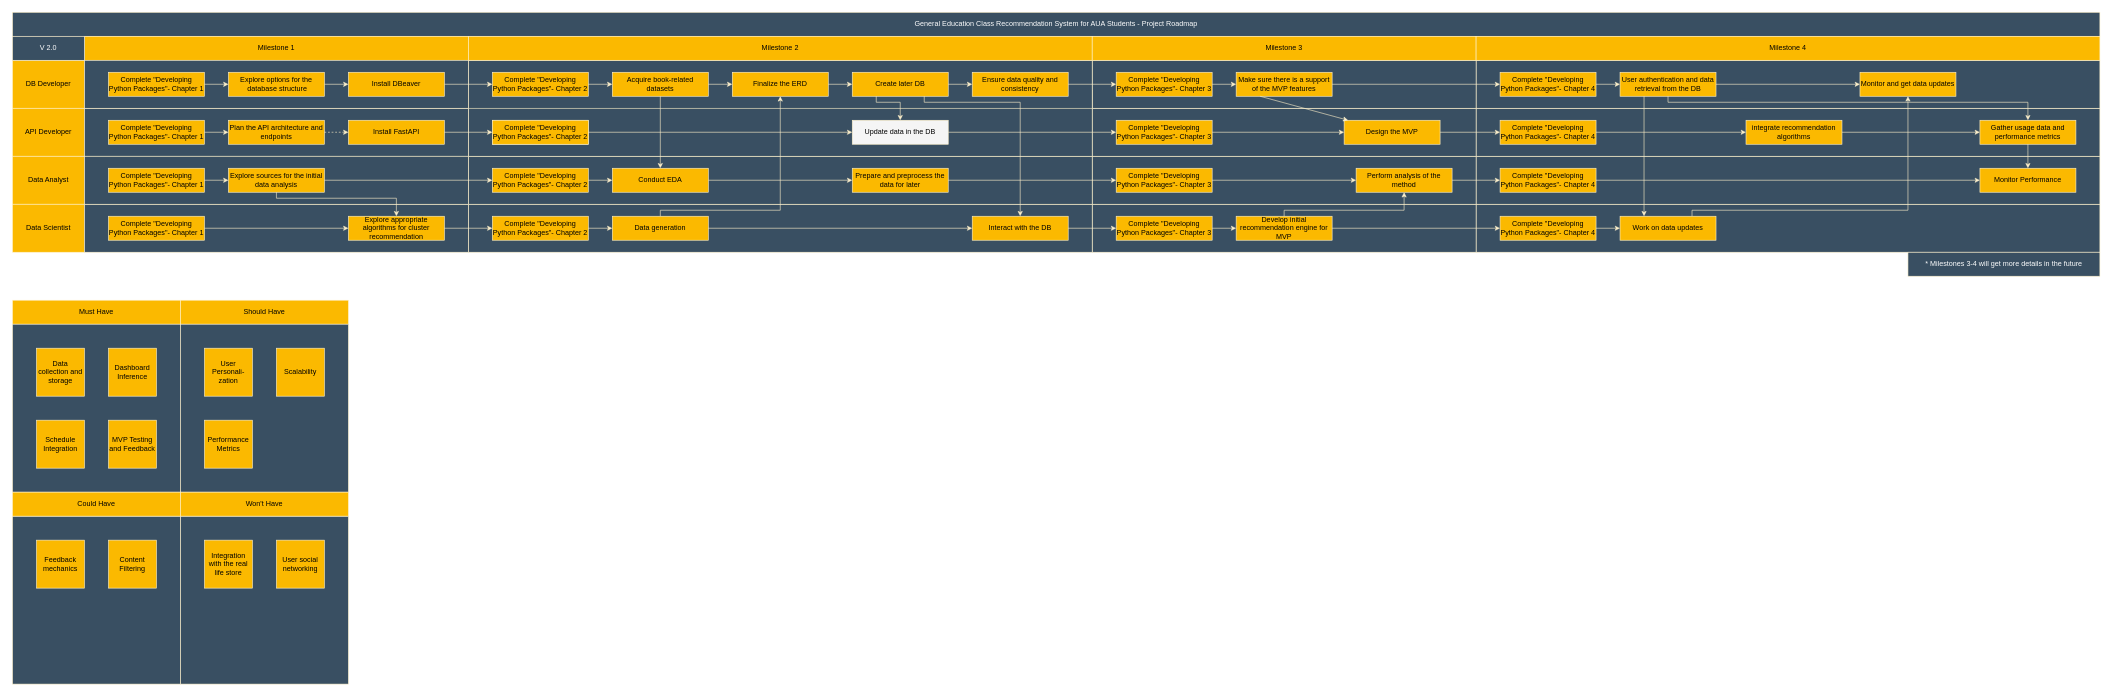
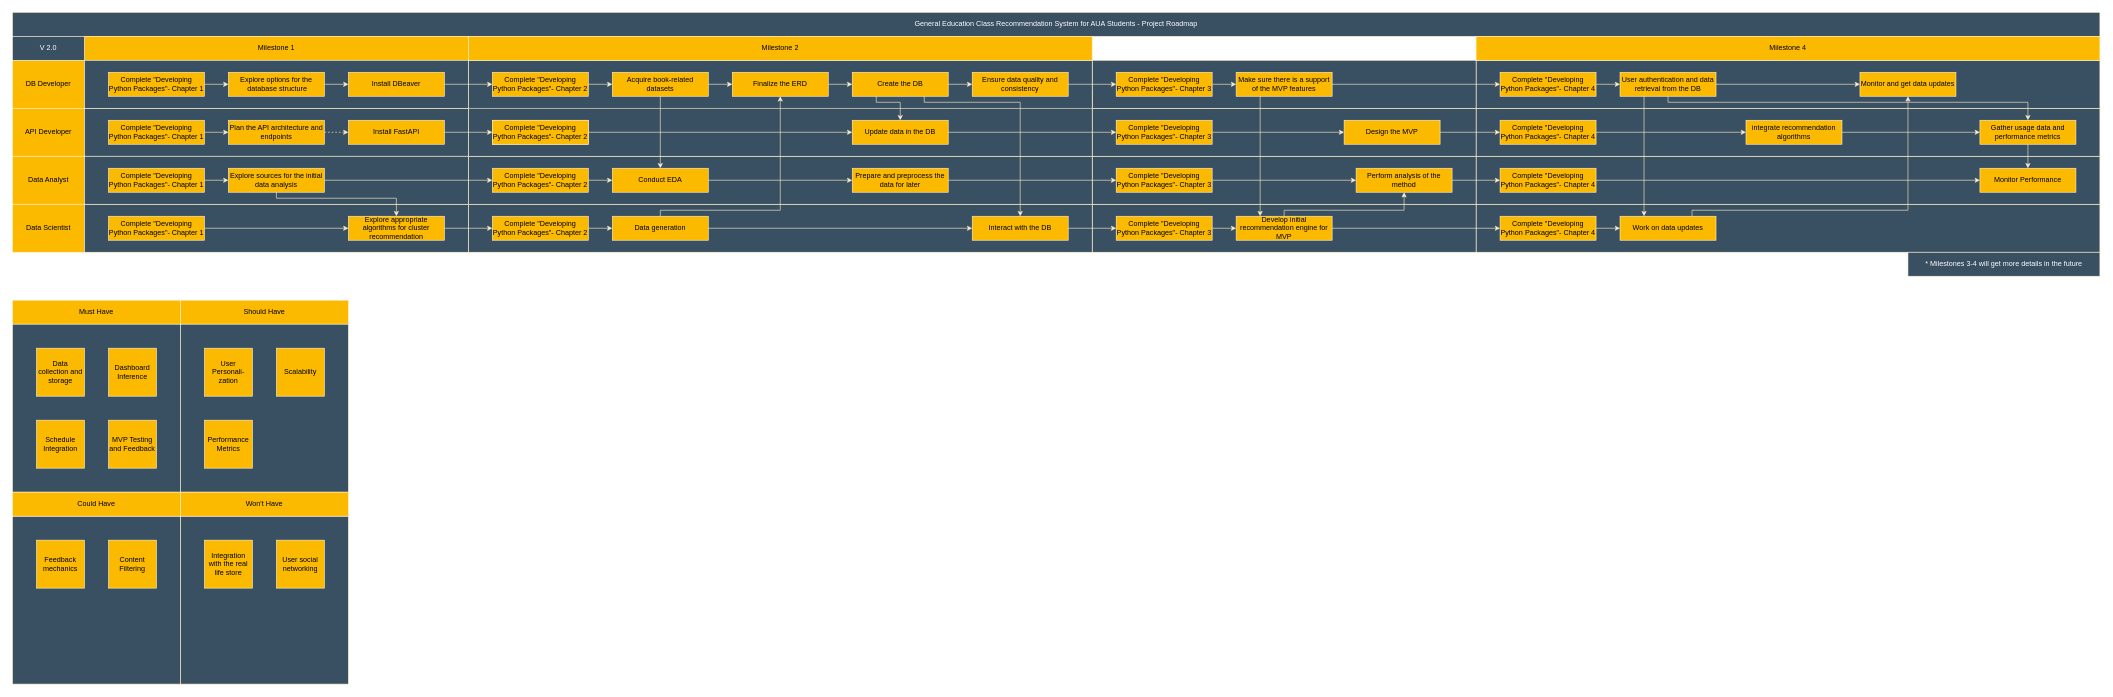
node "Milestone 3": removed
node "Create later DB": label "Create later DB" -> "Create the DB"
edge "Make sure there is a support of the MVP features" -> "Design the MVP": now "Make sure there is a support of the MVP features" -> "Develop initial recommendation engine for MVP"
node "Update data in the DB": fillcolor #f5f5f5 -> #fbb900
